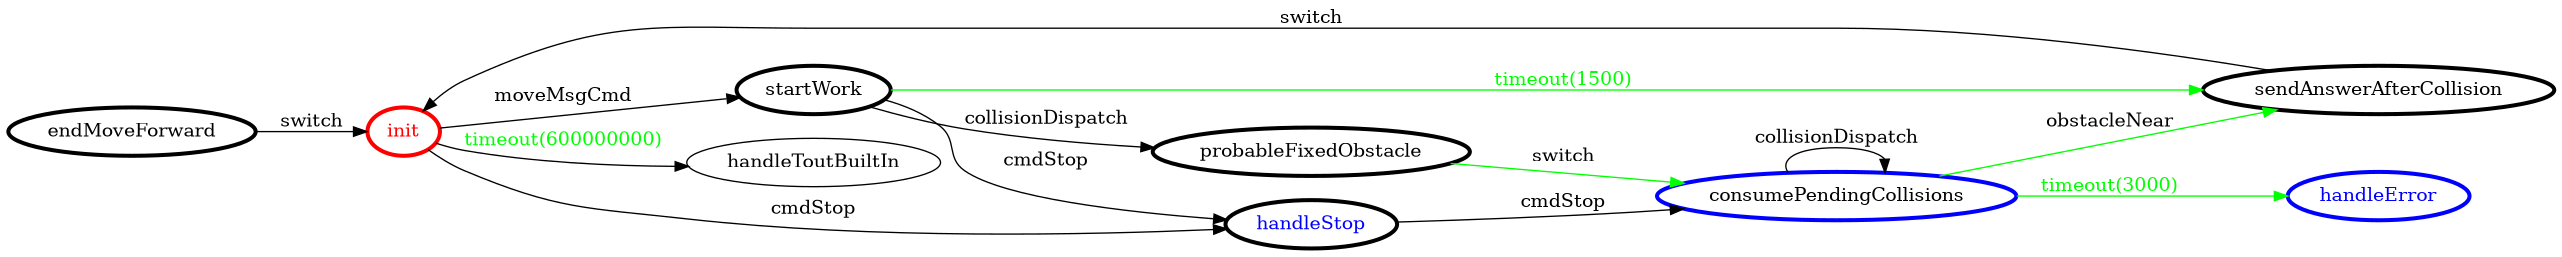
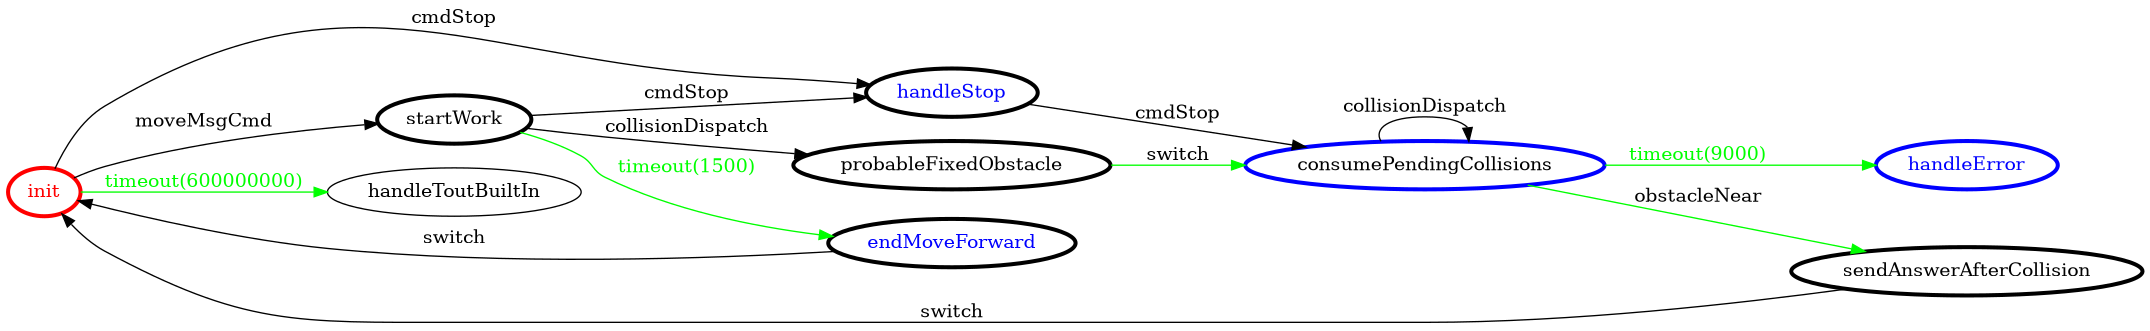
edge "startWork" -> "sendAnswerAfterCollision": now "startWork" -> "endMoveForward"
node "endMoveForward": fontcolor black -> blue
edge "init" -> "handleToutBuiltIn": color black -> green
edge "consumePendingCollisions" -> "handleError": label "timeout(3000)" -> "timeout(9000)"
